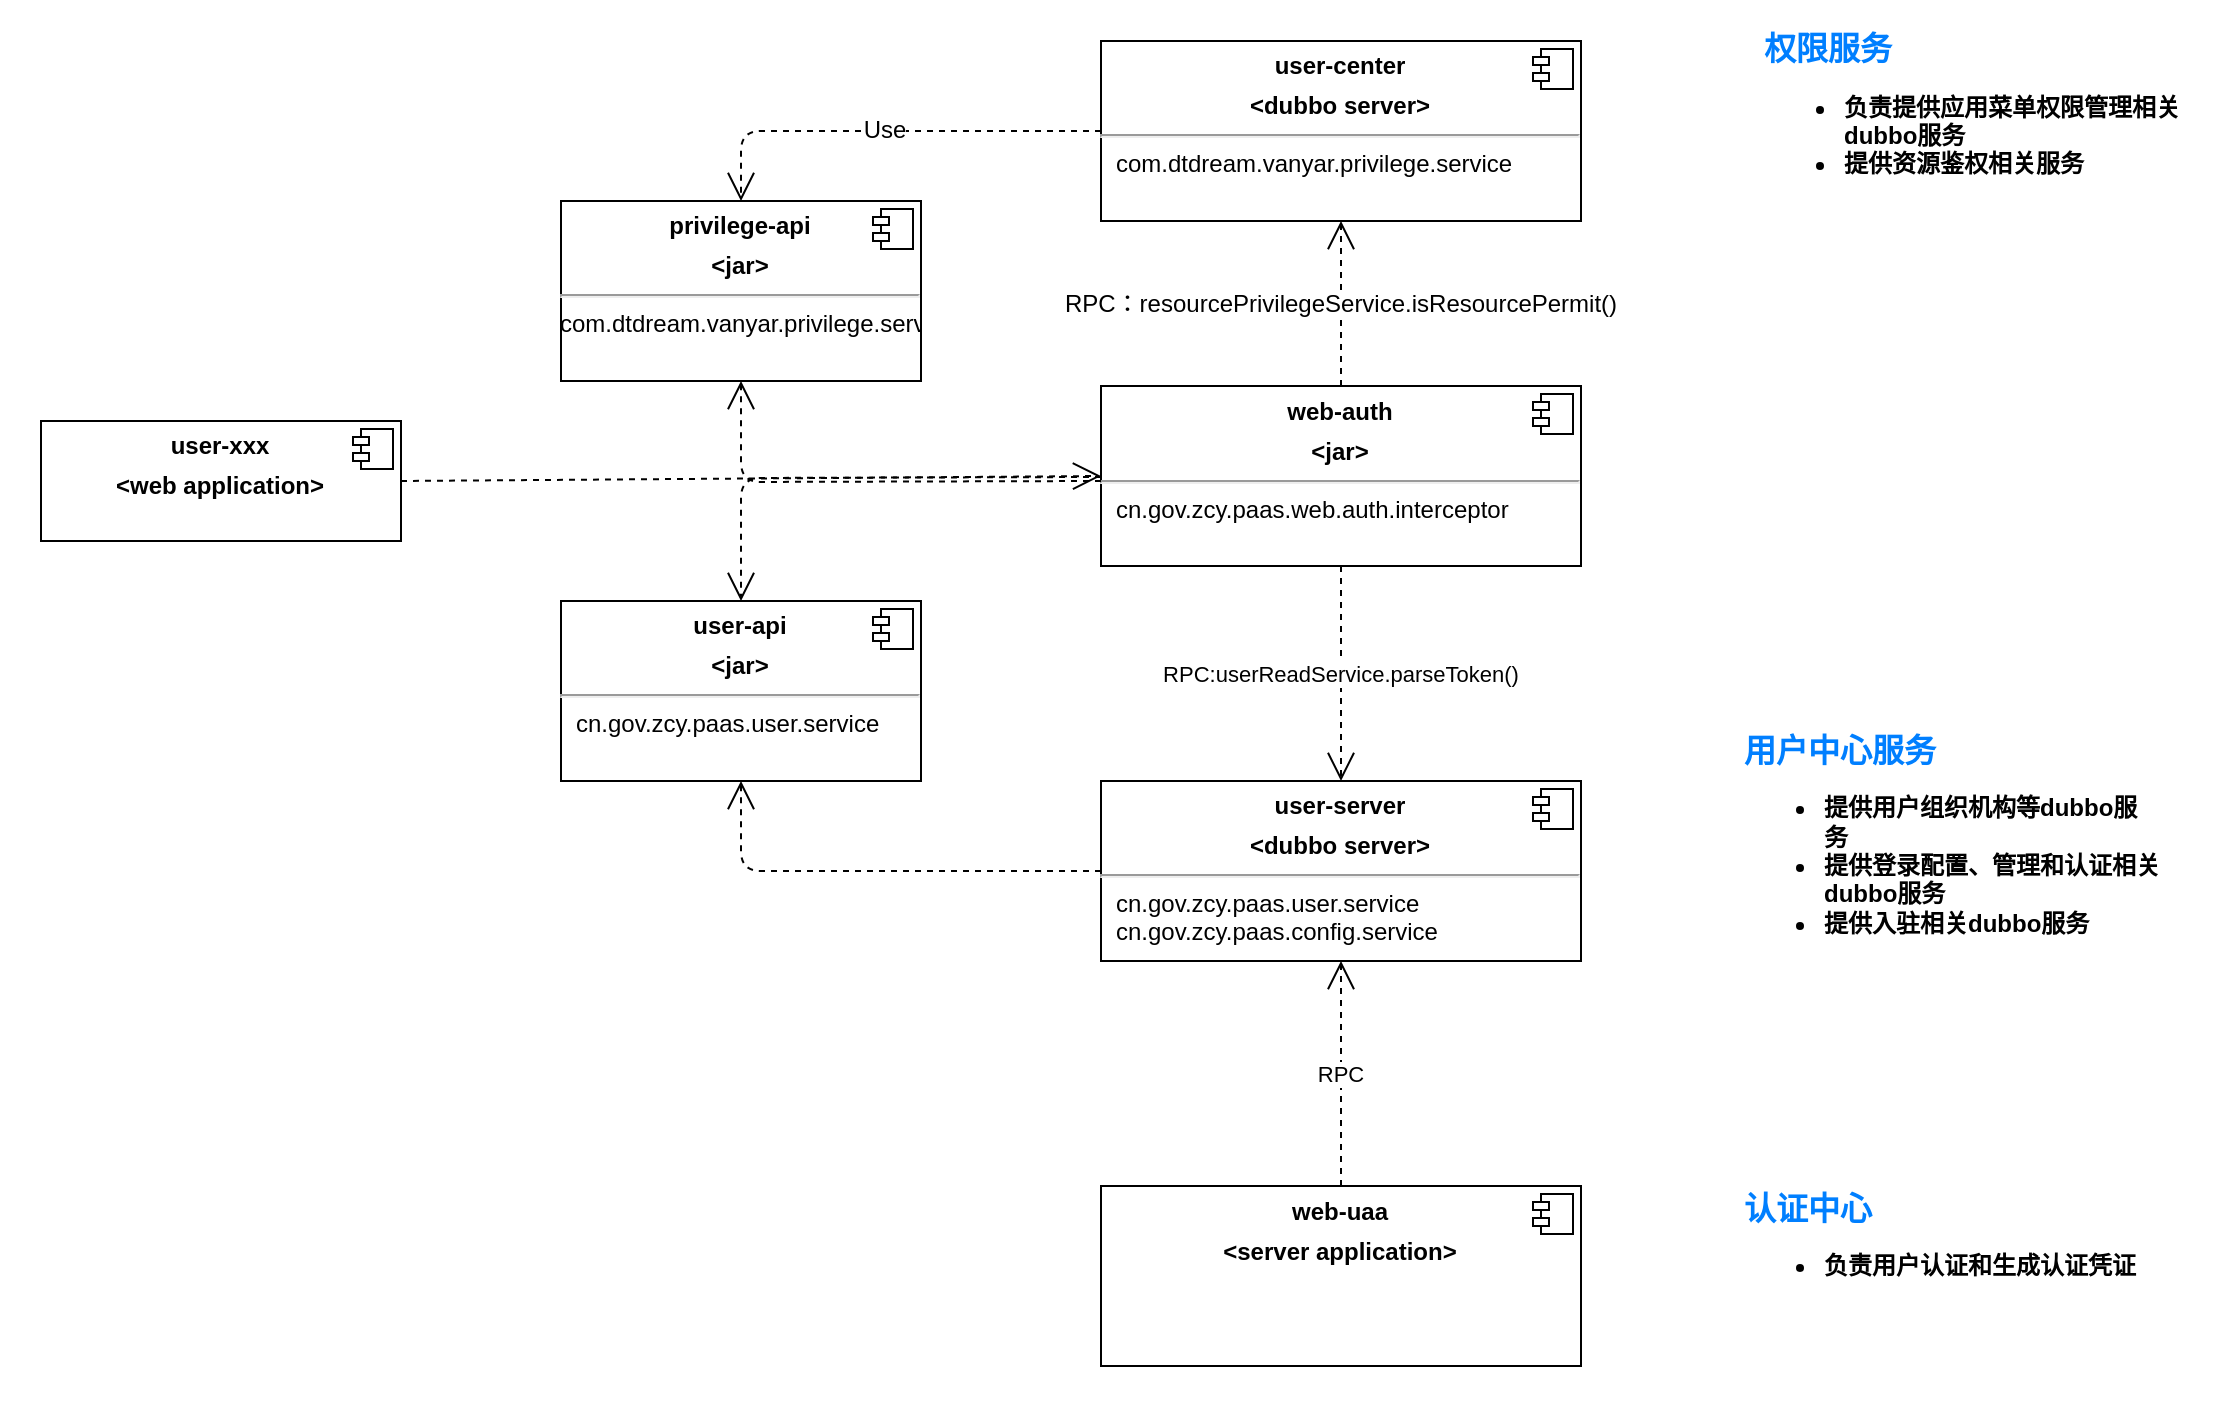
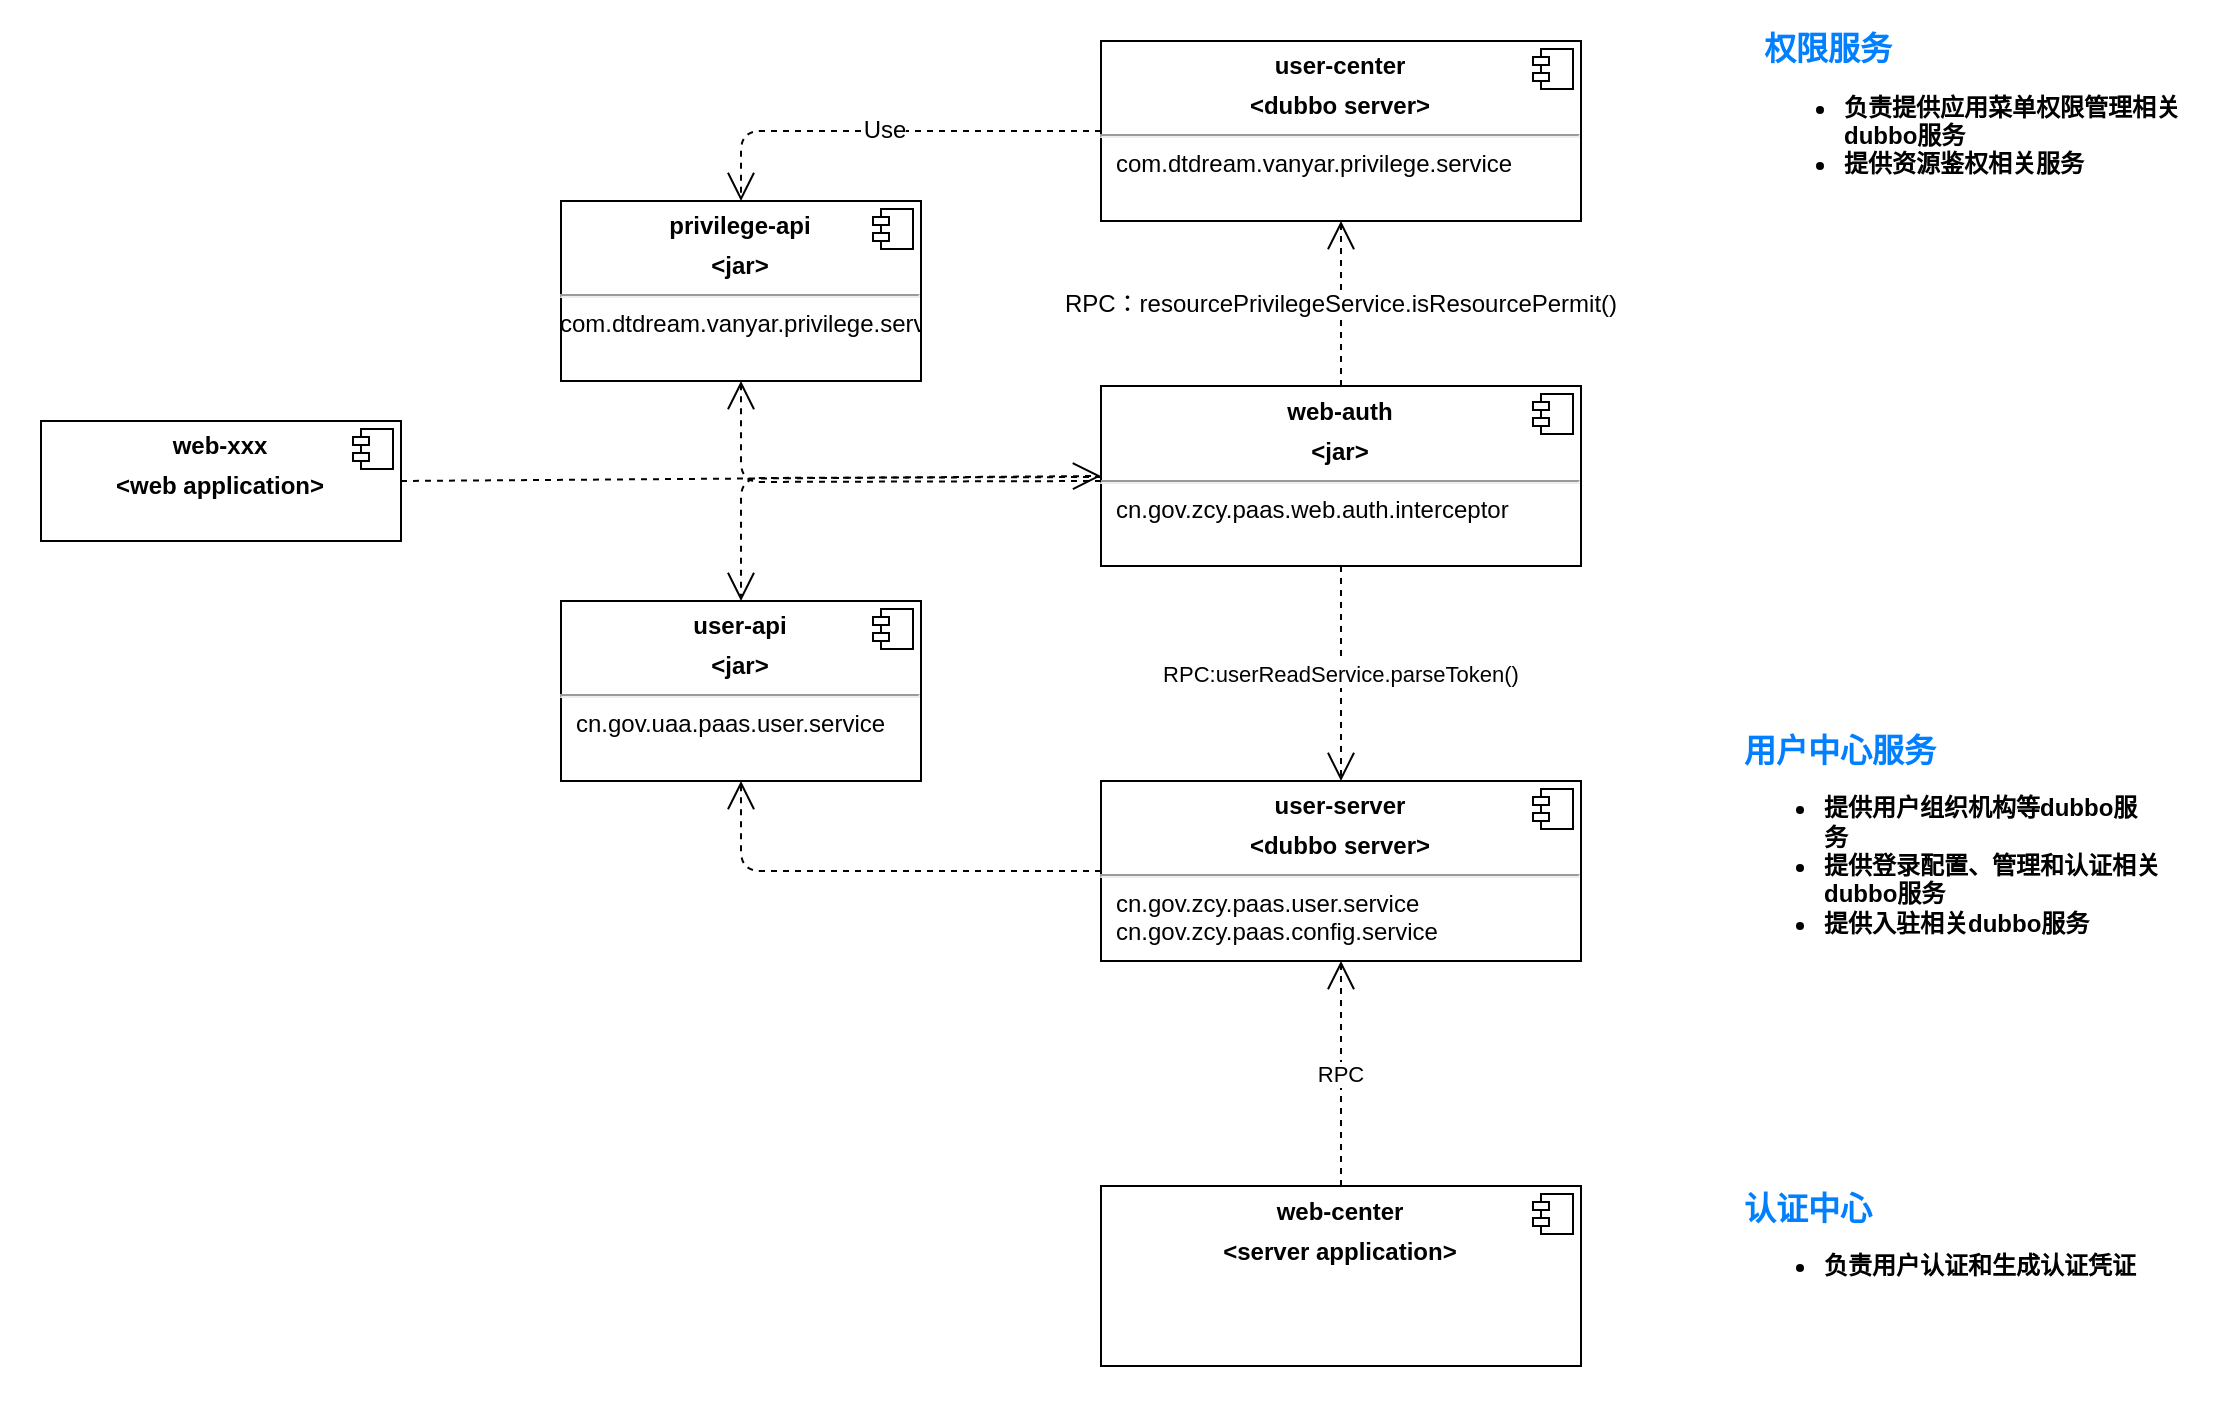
node "user-xxx <web application>": label "user-xxx <web application>" -> "web-xxx <web application>"
node "user-api <jar> cn.gov.zcy.paas.user.service": label "user-api <jar> cn.gov.zcy.paas.user.service" -> "user-api <jar> cn.gov.uaa.paas.user.service"
node "web-uaa <server application>": label "web-uaa <server application>" -> "web-center <server application>"
